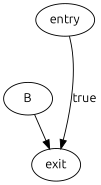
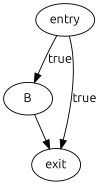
edge "entry" -> "B": added, label "true"
